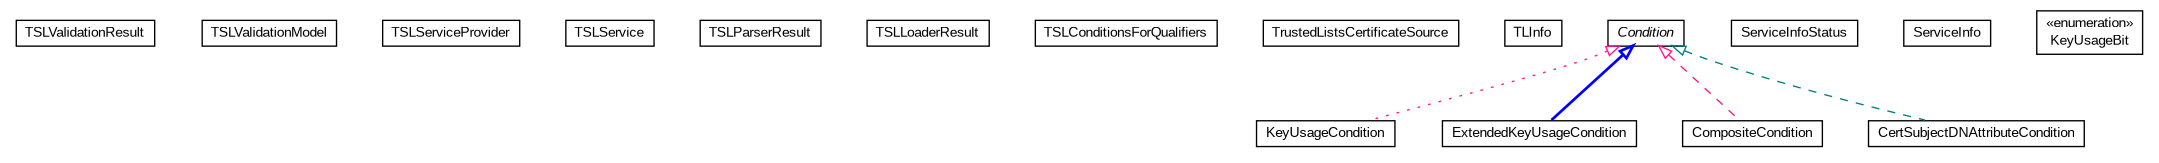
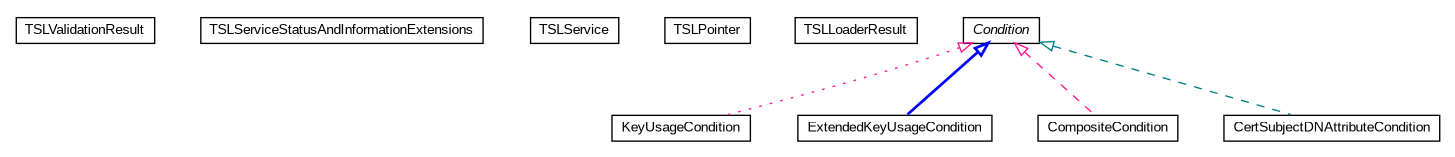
node "TSLServiceStatusAndInformationExtensions": added
node "TSLPointer": added
node "TSLValidationModel": removed
node "TSLServiceProvider": removed
node "TSLParserResult": removed
node "TSLConditionsForQualifiers": removed
node "TrustedListsCertificateSource": removed
node "TLInfo": removed
node "ServiceInfoStatus": removed
node "ServiceInfo": removed
node "KeyUsageBit": removed
